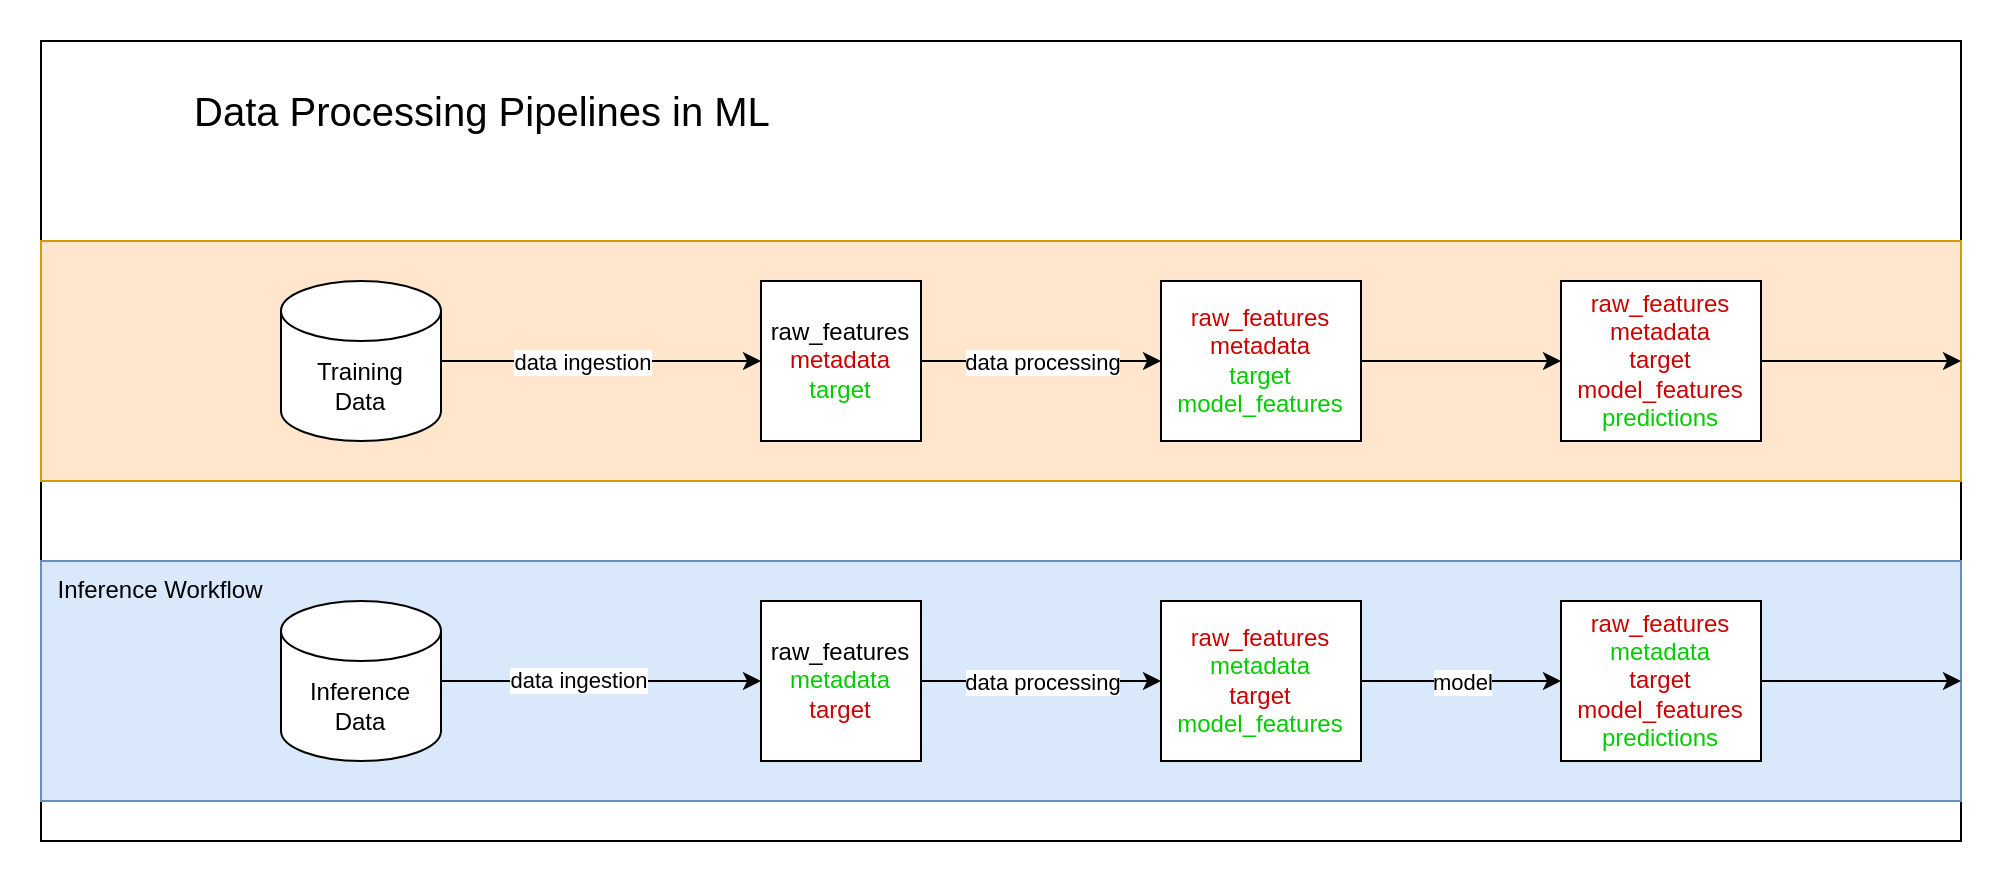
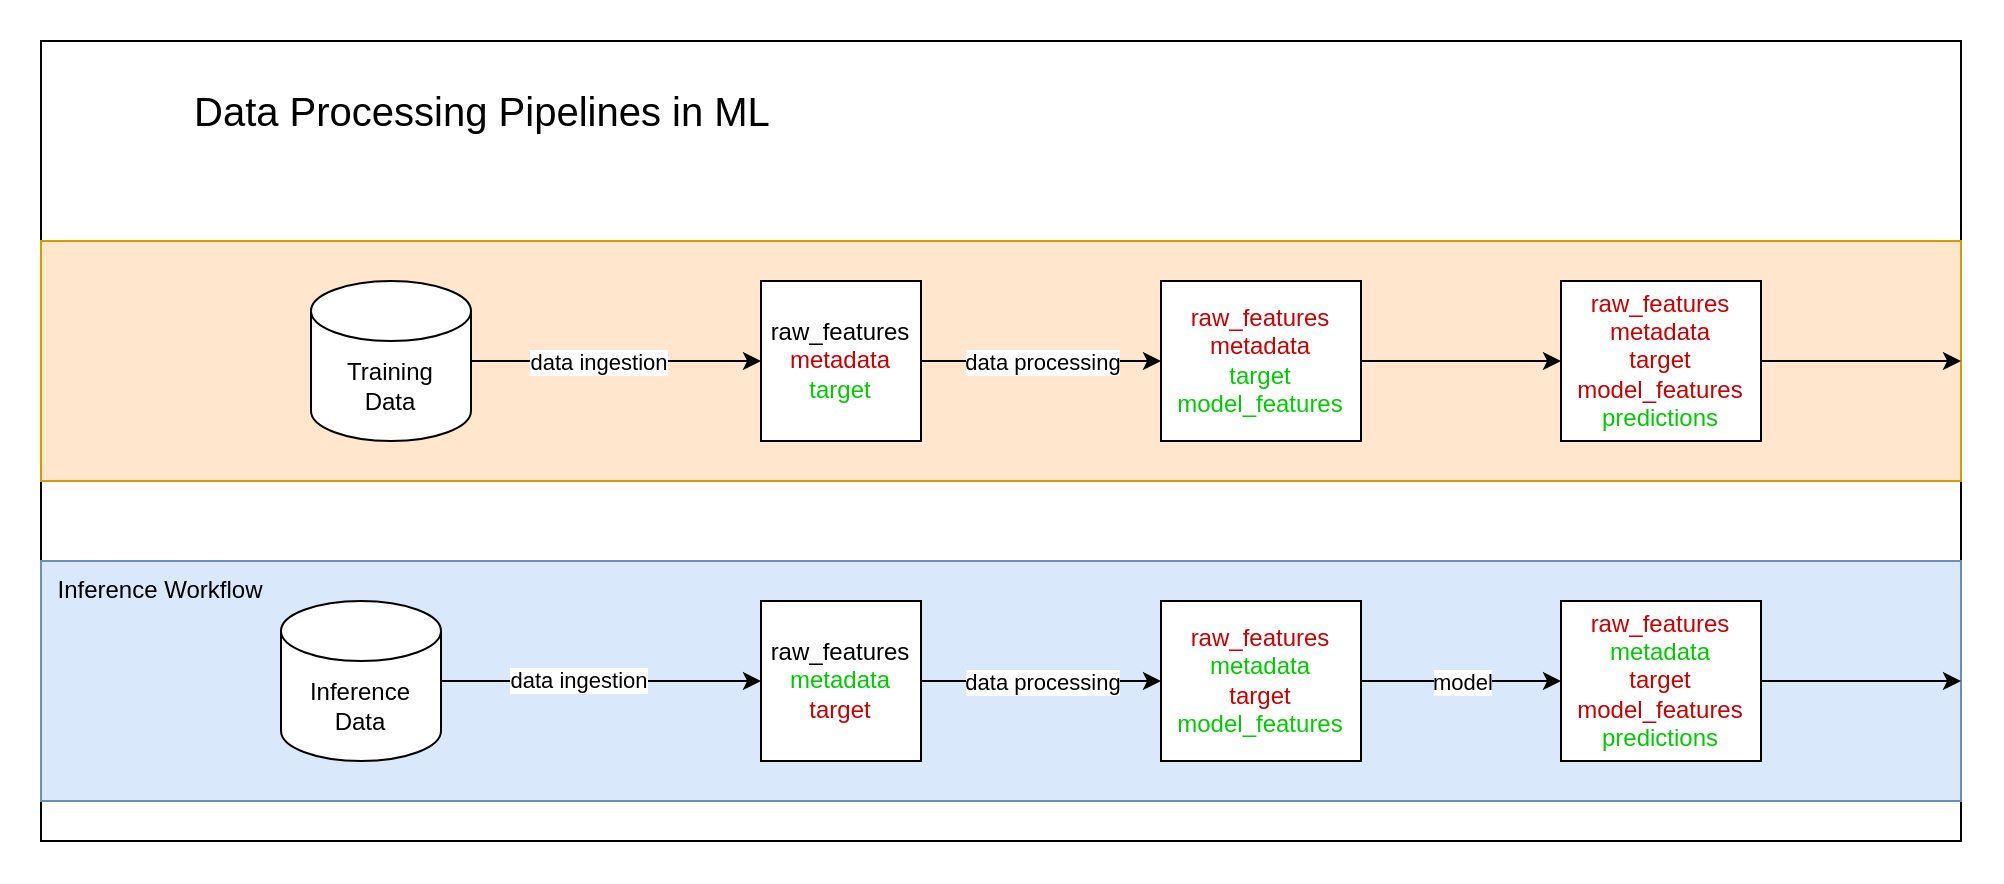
node "Training Data": moved (361, 361) -> (391, 361)
